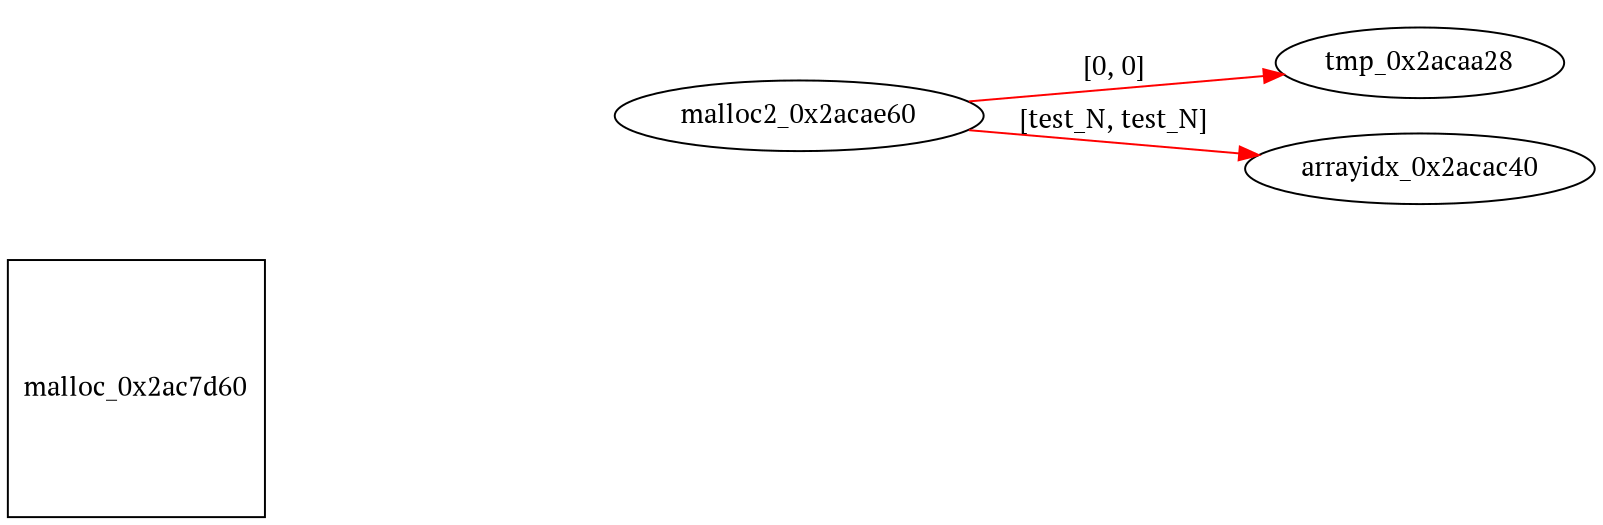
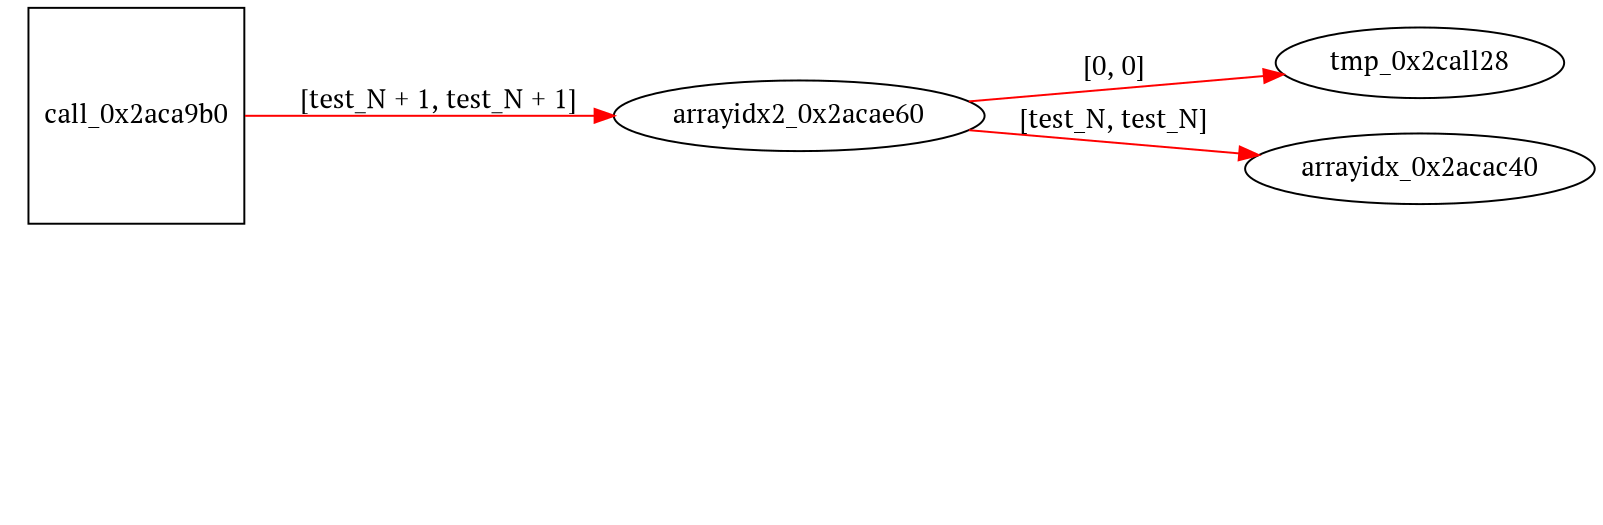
node "tmp_0x2acaa28": label "tmp_0x2acaa28" -> "tmp_0x2call28"
node "call_0x2aca9b0": added
node "malloc2_0x2acae60": label "malloc2_0x2acae60" -> "arrayidx2_0x2acae60"
node "malloc_0x2ac7d60": removed
